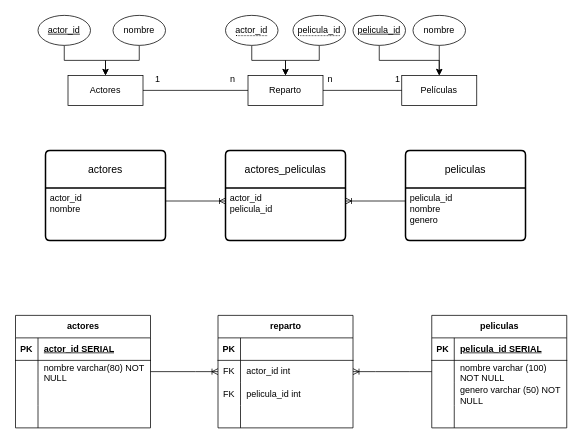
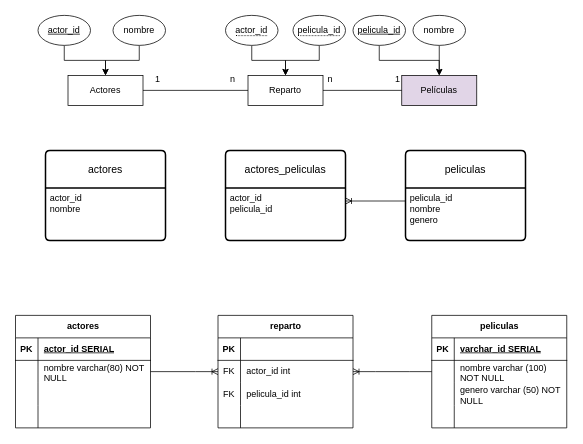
node "Películas": fillcolor #ffffff -> #e1d5e7
edge "actor_id nombre" -> "actor_id pelicula_id": removed
node "pelicula_id SERIAL": label "pelicula_id SERIAL" -> "varchar_id SERIAL"
